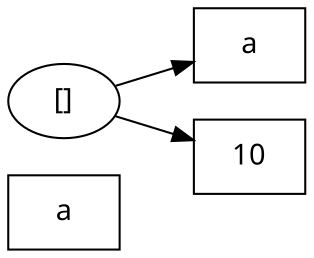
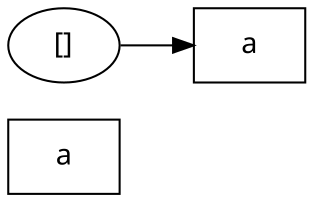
node "10": removed
